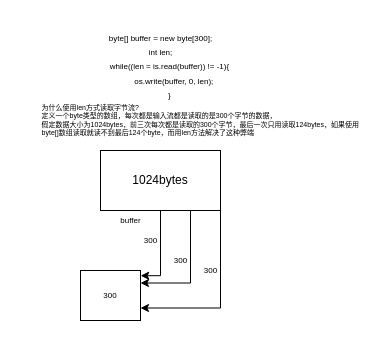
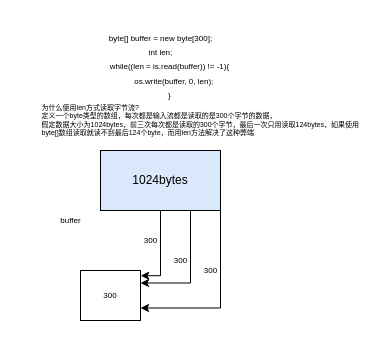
node "1024bytes": fillcolor #ffffff -> #dae8fc
node "buffer": moved (131, 221) -> (71, 221)
